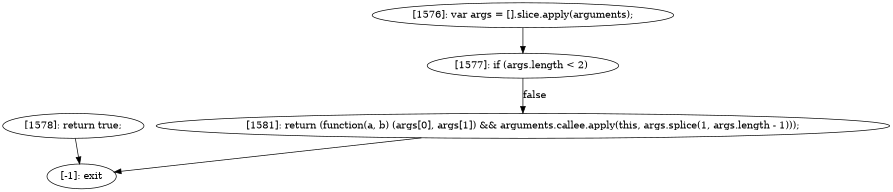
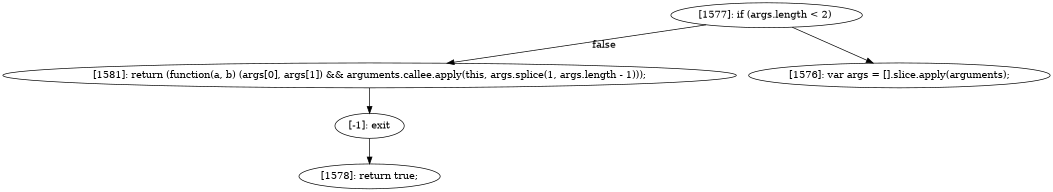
edge "[1576]: var args = [].slice.apply(arguments);" -> "[1577]: if (args.length < 2)": reversed
edge "[1578]: return true;" -> "[-1]: exit": reversed
